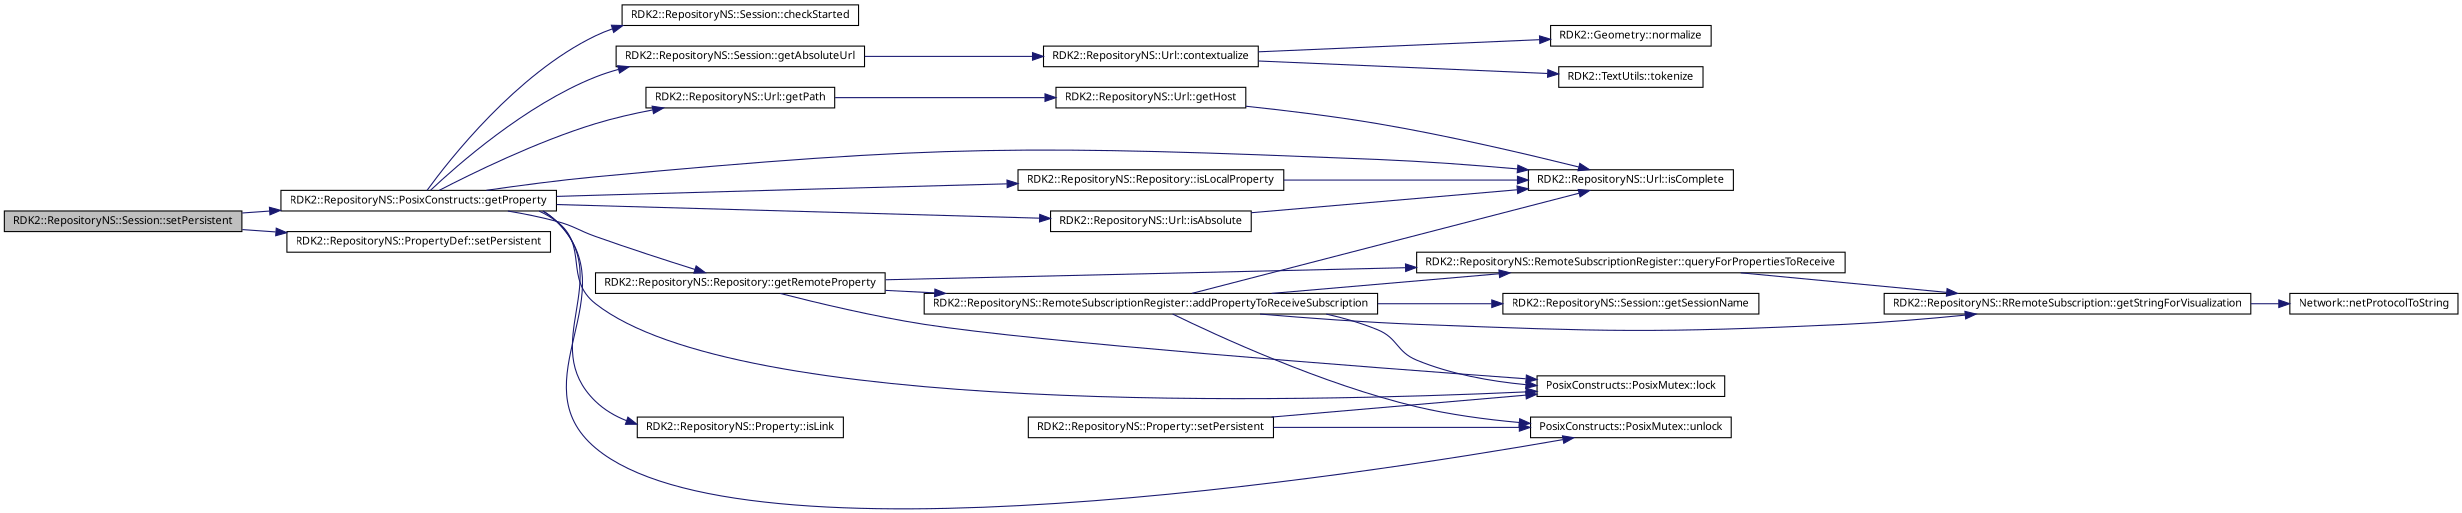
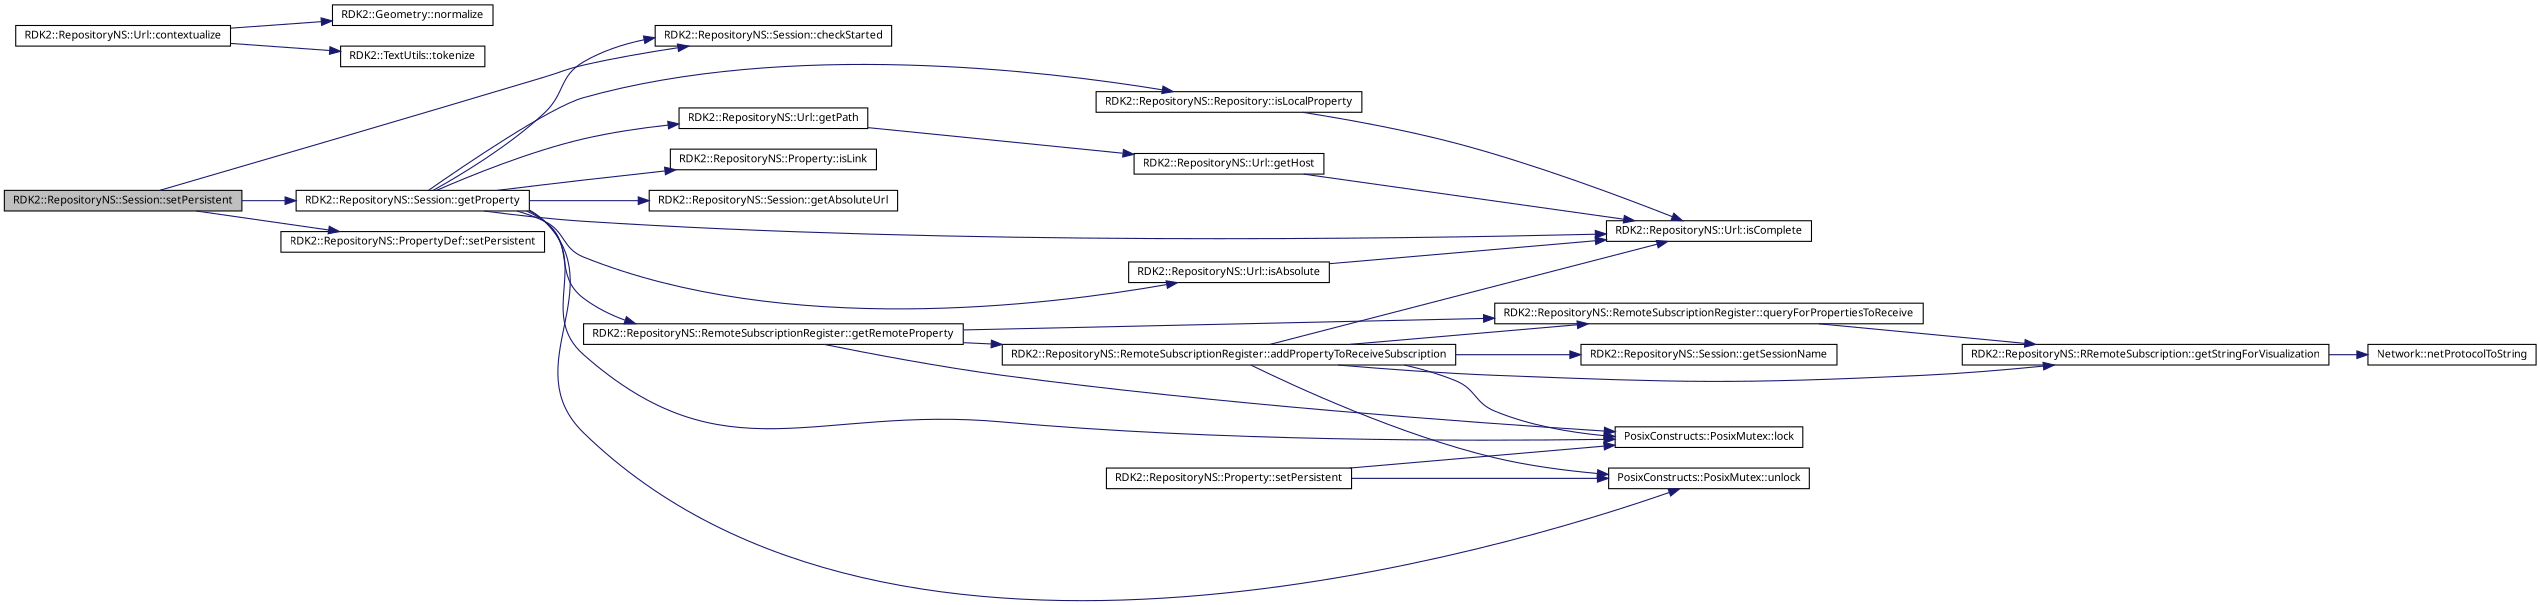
edge "RDK2::RepositoryNS::Session::getAbsoluteUrl" -> "RDK2::RepositoryNS::Url::contextualize": removed
edge "RDK2::RepositoryNS::Session::setPersistent" -> "RDK2::RepositoryNS::Session::checkStarted": added
node "RDK2::RepositoryNS::PosixConstructs::getProperty": label "RDK2::RepositoryNS::PosixConstructs::getProperty" -> "RDK2::RepositoryNS::Session::getProperty"
node "RDK2::RepositoryNS::Repository::getRemoteProperty": label "RDK2::RepositoryNS::Repository::getRemoteProperty" -> "RDK2::RepositoryNS::RemoteSubscriptionRegister::getRemoteProperty"
